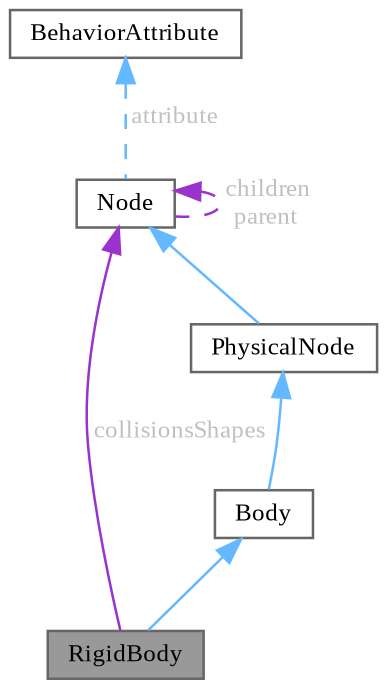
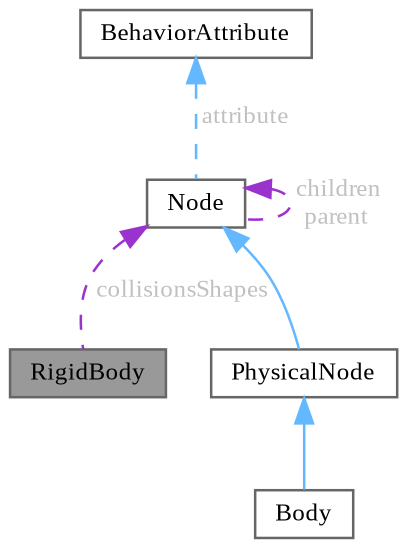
edge "RigidBody" -> "Node": style solid -> dashed
edge "RigidBody" -> "Body": removed
